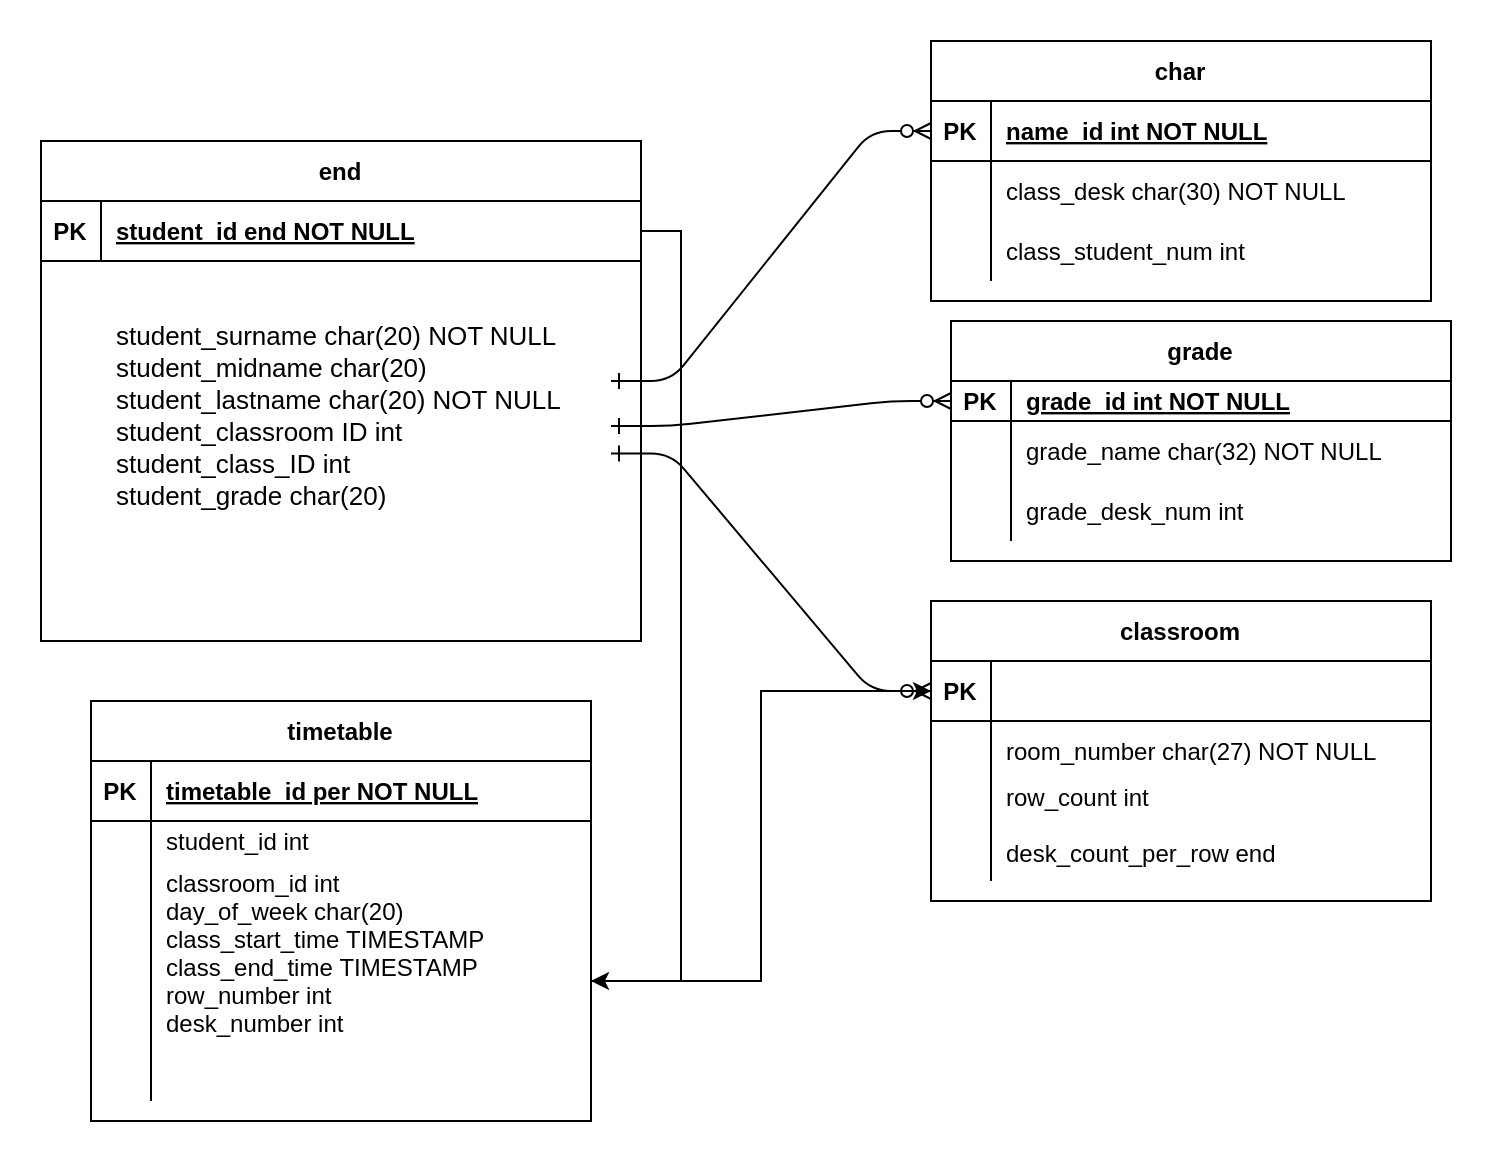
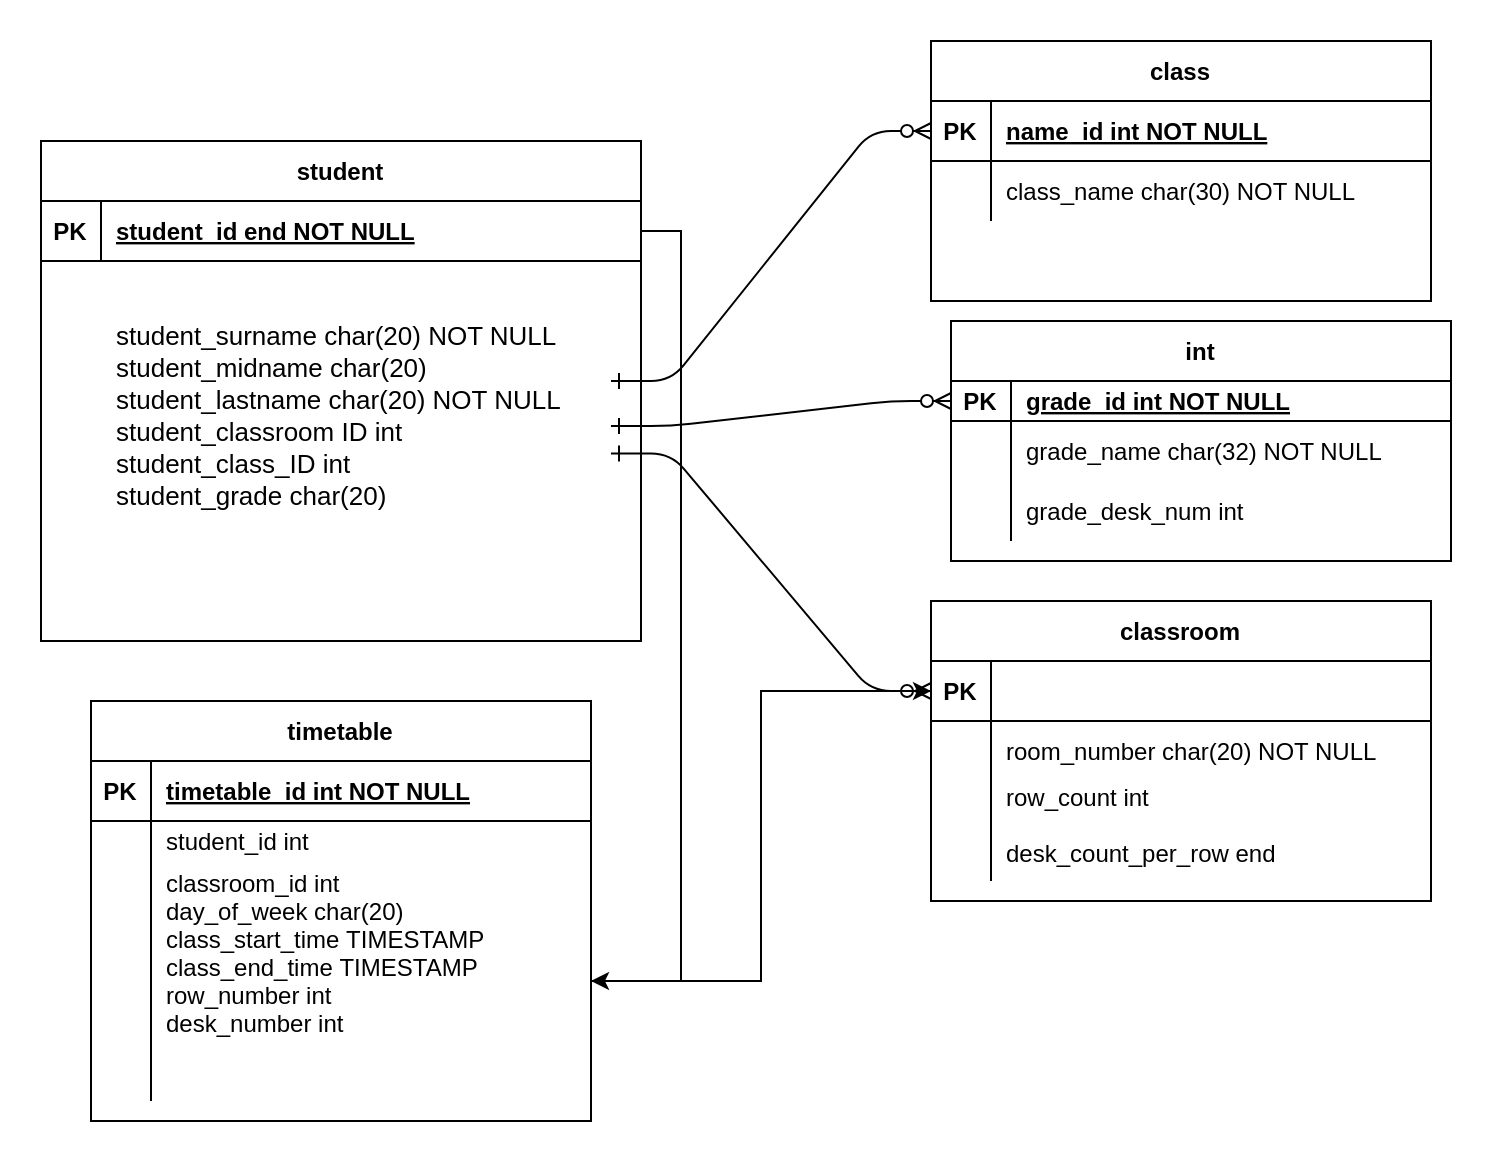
node "char": label "char" -> "class"
node "end": label "end" -> "student"
node "class_desk char(30) NOT NULL": label "class_desk char(30) NOT NULL" -> "class_name char(30) NOT NULL"
node "class_student_num int": removed
node "grade": label "grade" -> "int"
node "room_number char(27) NOT NULL": label "room_number char(27) NOT NULL" -> "room_number char(20) NOT NULL"
node "timetable_id per NOT NULL": label "timetable_id per NOT NULL" -> "timetable_id int NOT NULL"
